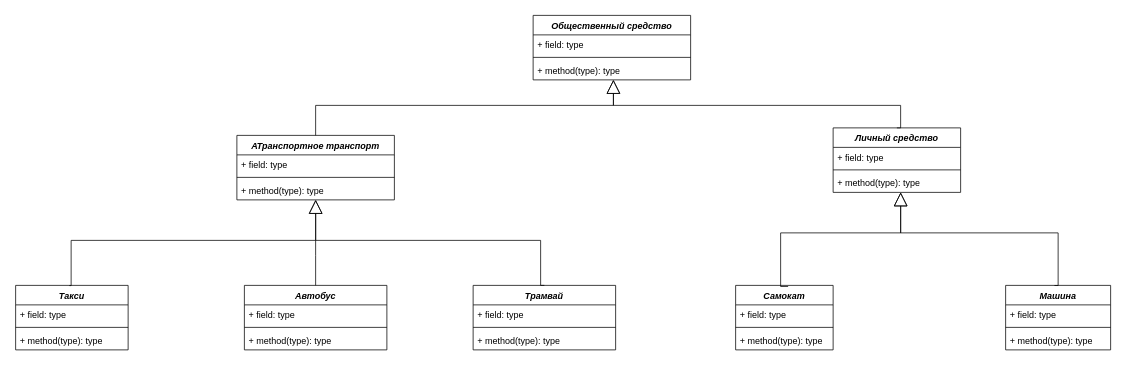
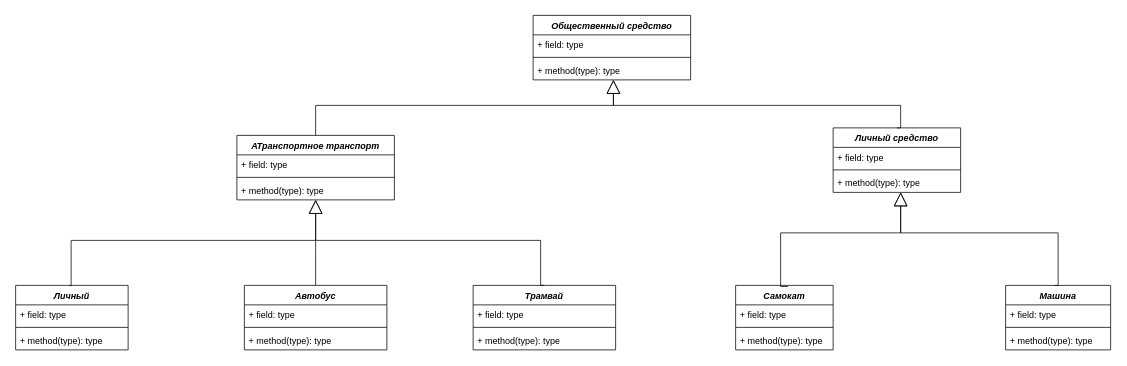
node "Такси": label "Такси" -> "Личный"
